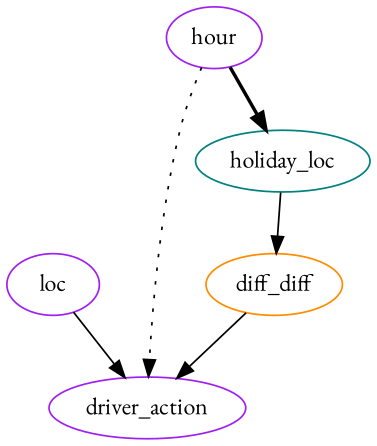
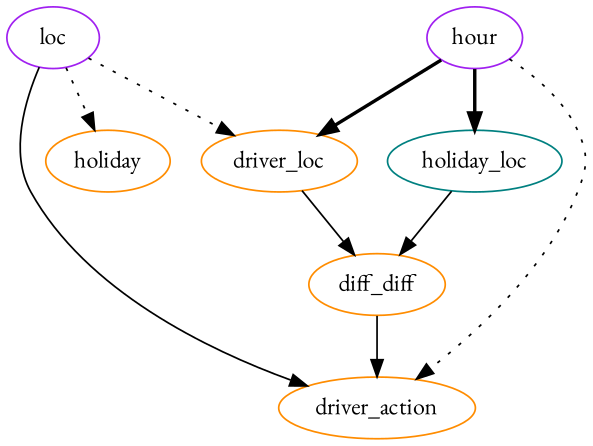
node "holiday": added
node "driver_loc": added
node "driver_action": color purple -> darkorange
